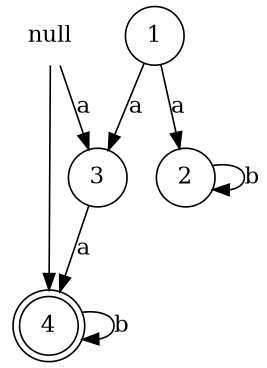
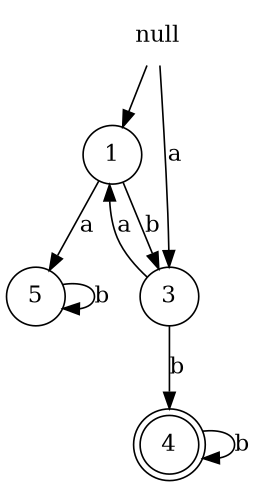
edge "1" -> "3": label "a" -> "b"
edge "null" -> "4": now "null" -> "1"
node "2": label "2" -> "5"
edge "3" -> "1": added, label "a"
edge "3" -> "4": label "a" -> "b"
